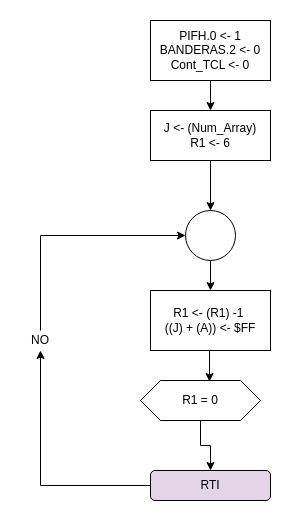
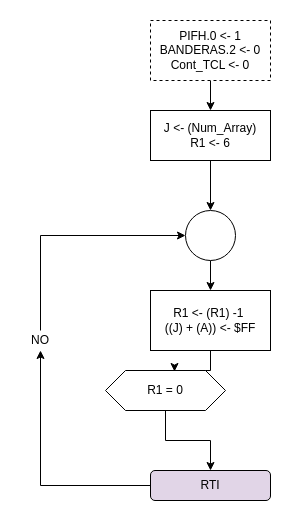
node "PIFH.0 <- 1 BANDERAS.2 <- 0 Cont_TCL <- 0": style solid -> dashed
node "R1 = 0": moved (201, 401) -> (166, 391)
